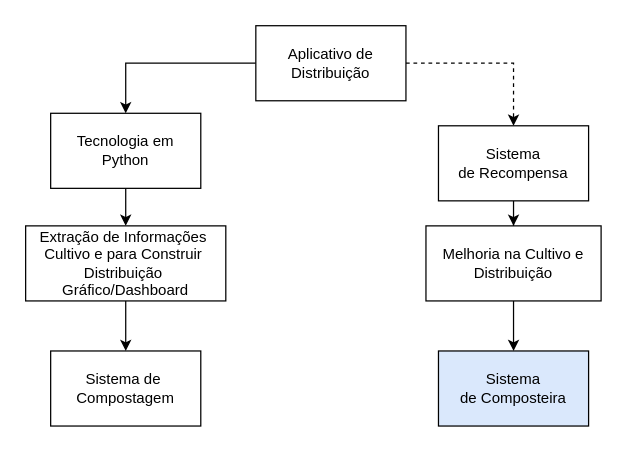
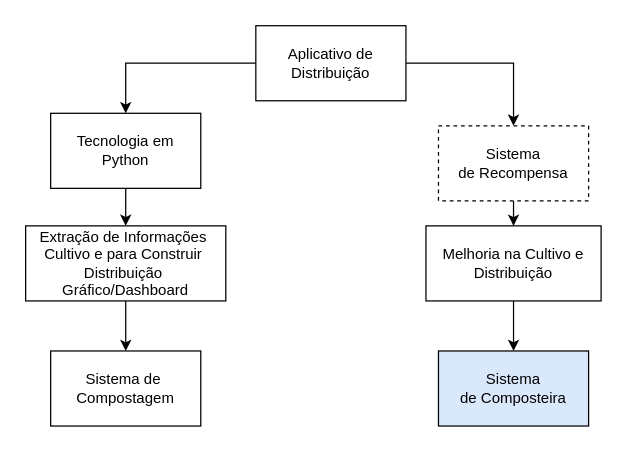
edge "Aplicativo de Distribuição" -> "Sistema de Recompensa": style dashed -> solid
node "Sistema de Recompensa": style solid -> dashed
